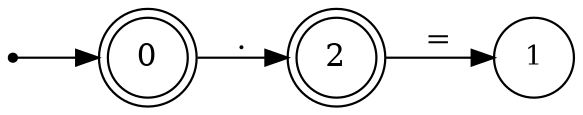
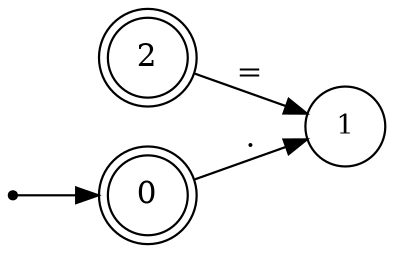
edge "0" -> "2": now "0" -> "1"
